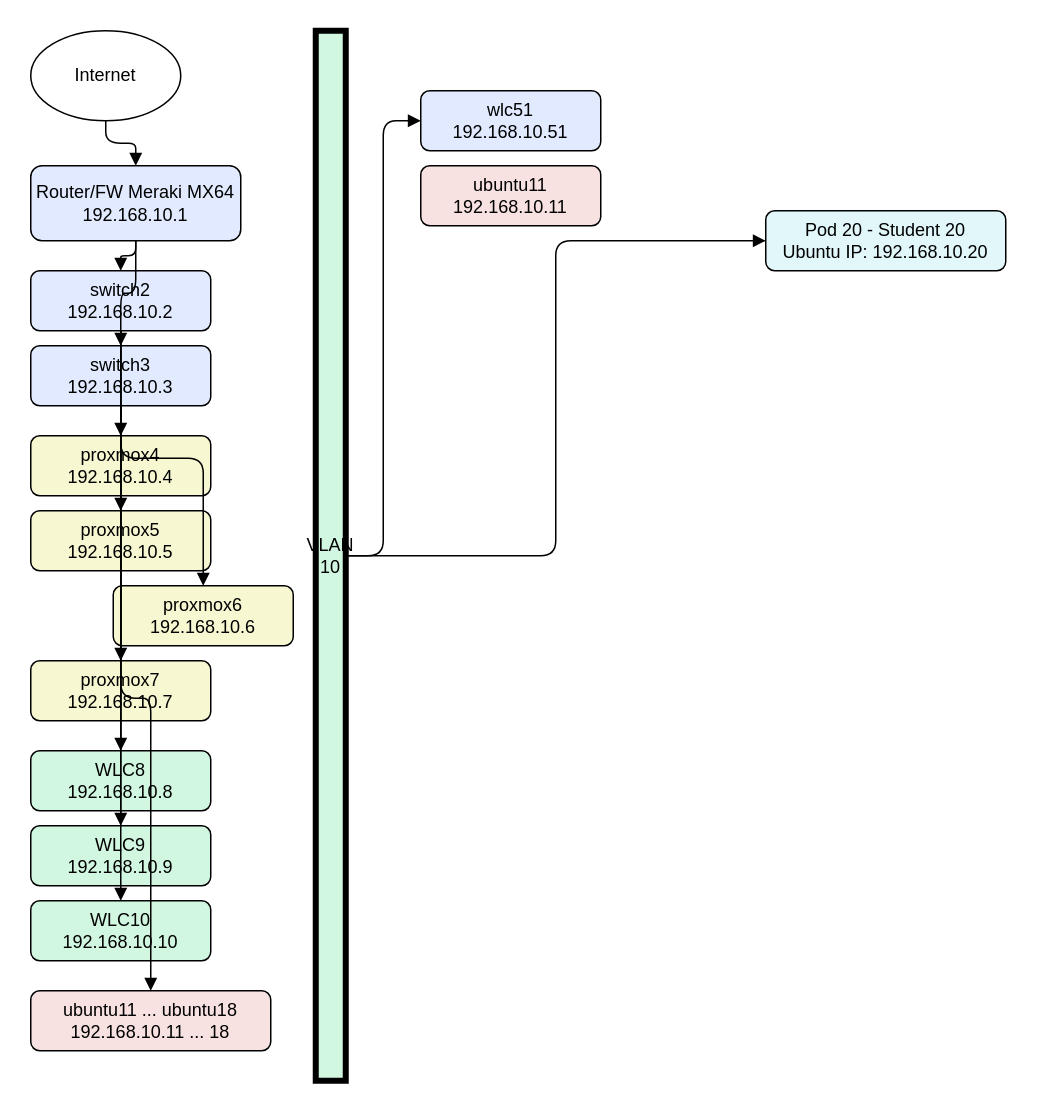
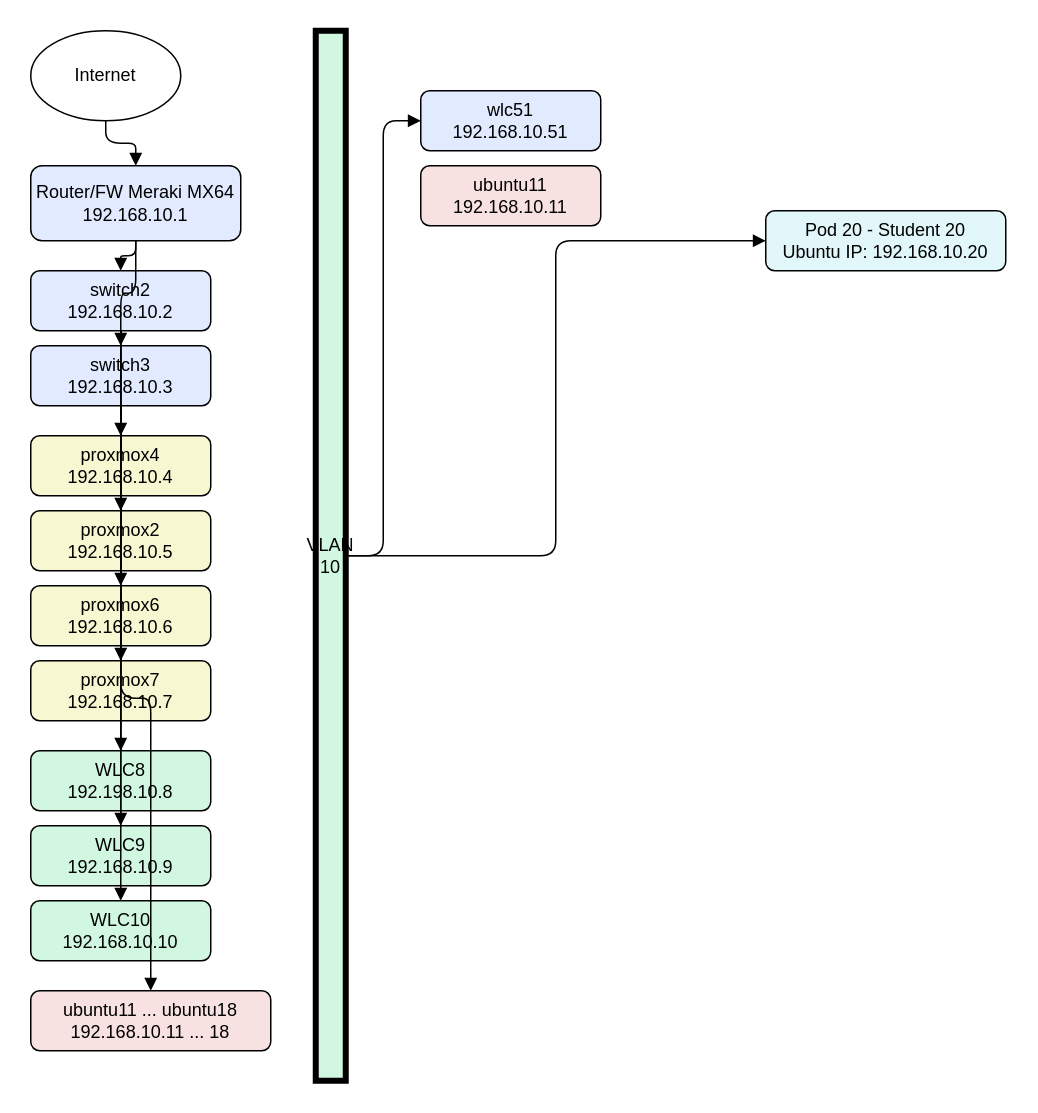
node "proxmox5 192.168.10.5": label "proxmox5 192.168.10.5" -> "proxmox2 192.168.10.5"
node "proxmox6 192.168.10.6": moved (203, 616) -> (121, 616)
node "WLC8 192.168.10.8": label "WLC8 192.168.10.8" -> "WLC8 192.198.10.8"
